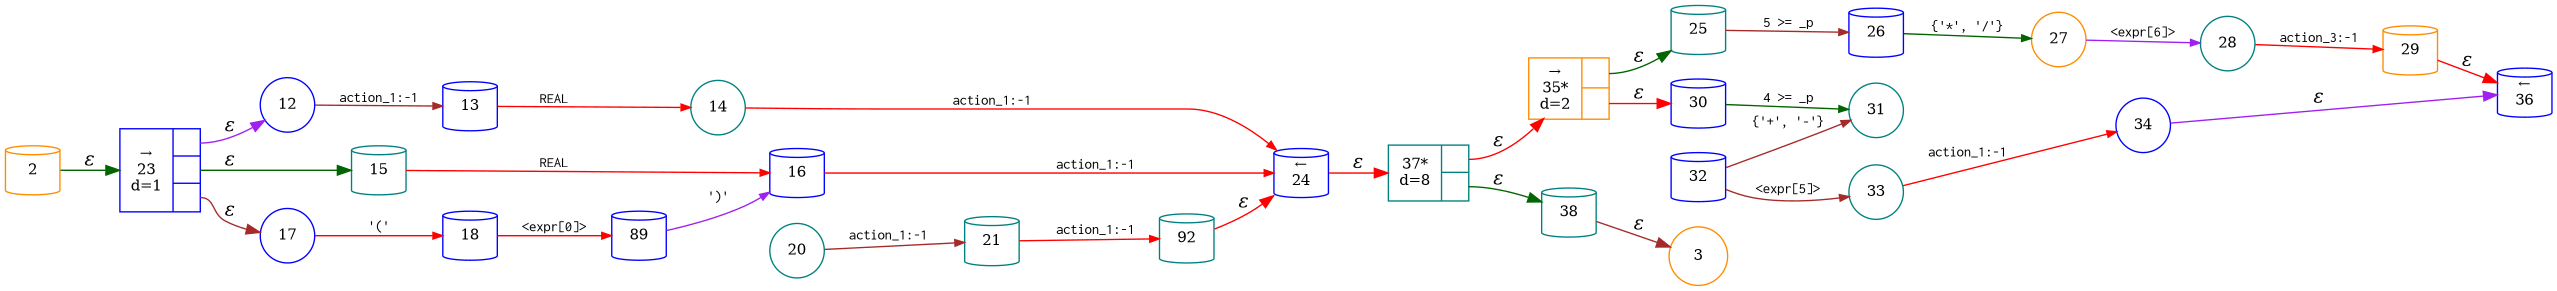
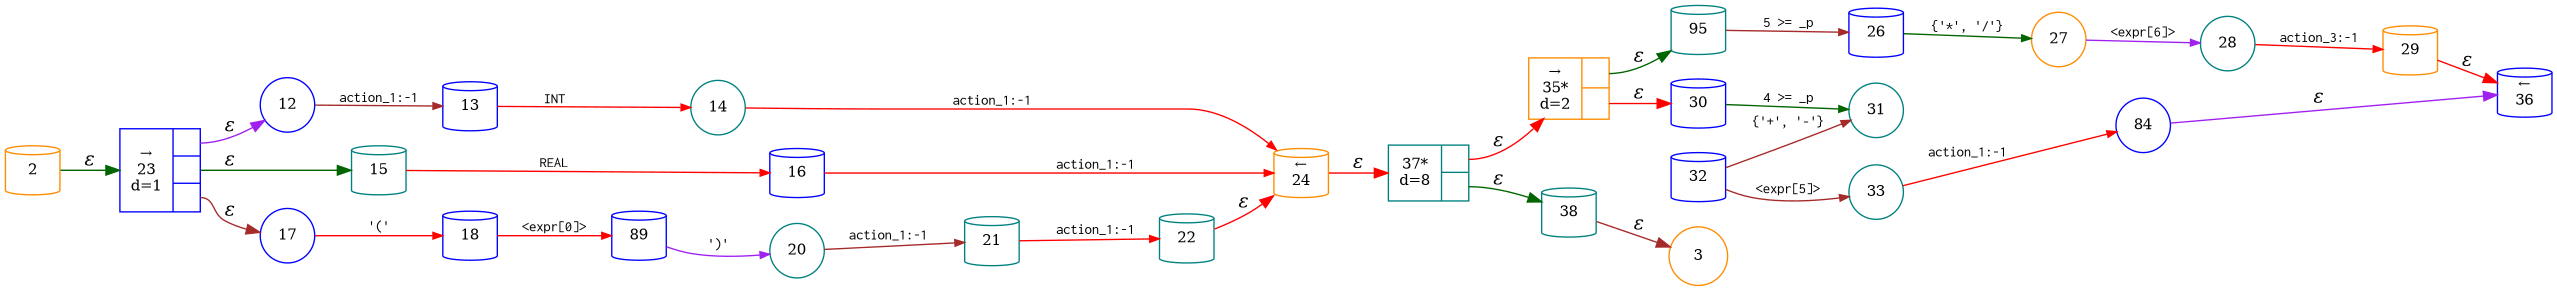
node "25": label "25" -> "95"
edge "13" -> "14": label "REAL" -> "INT"
node "34": label "34" -> "84"
node "← 24": color blue -> darkorange
edge "89" -> "16": now "89" -> "20"
node "92": label "92" -> "22"
